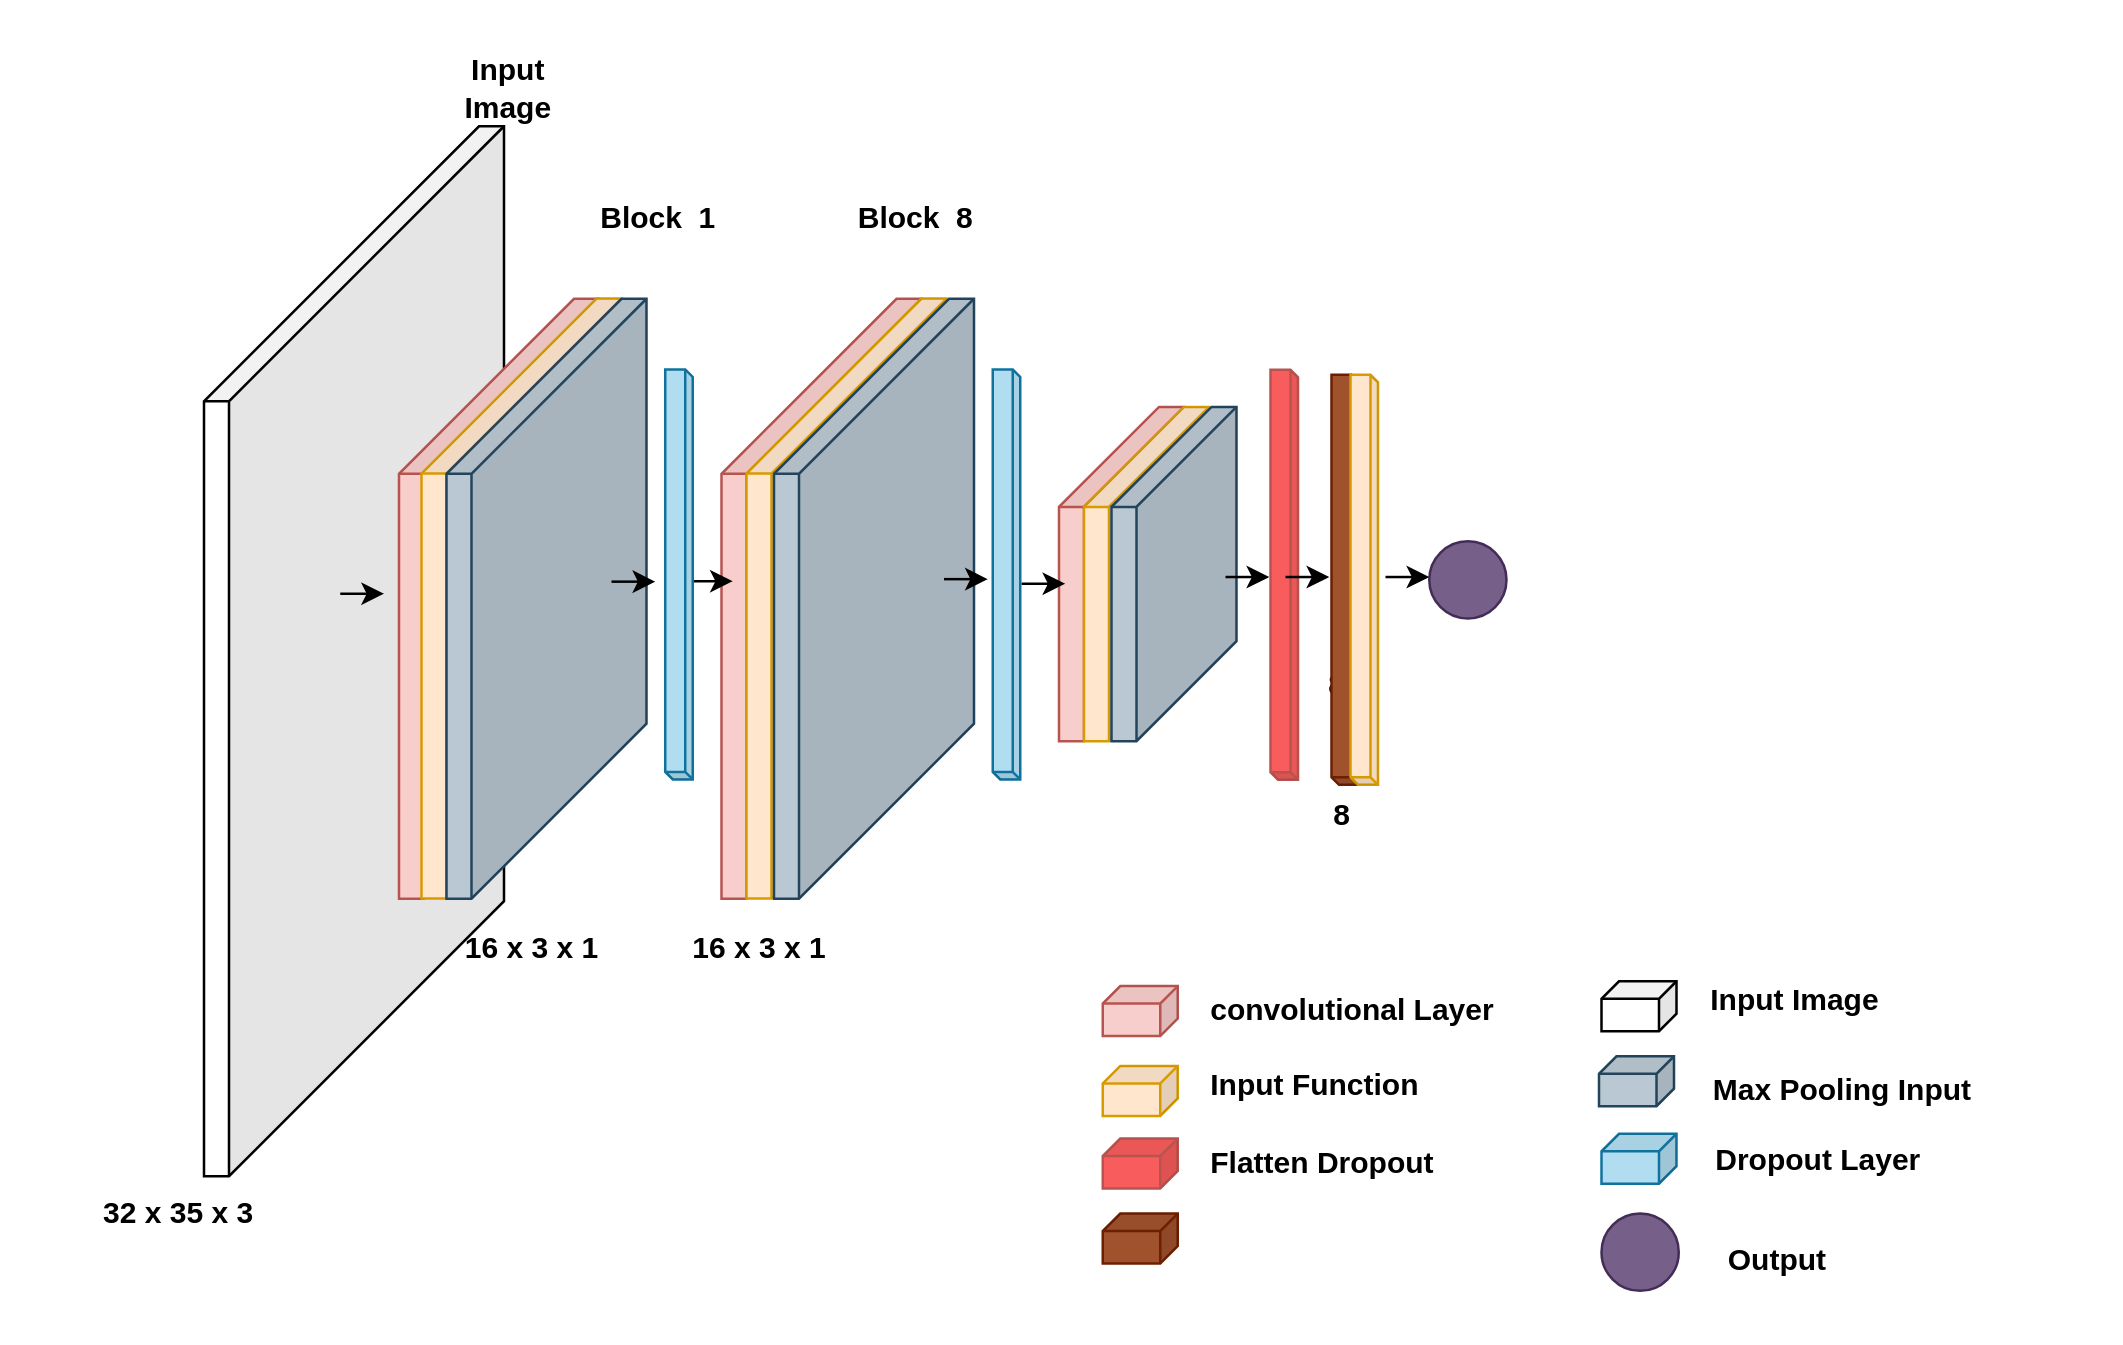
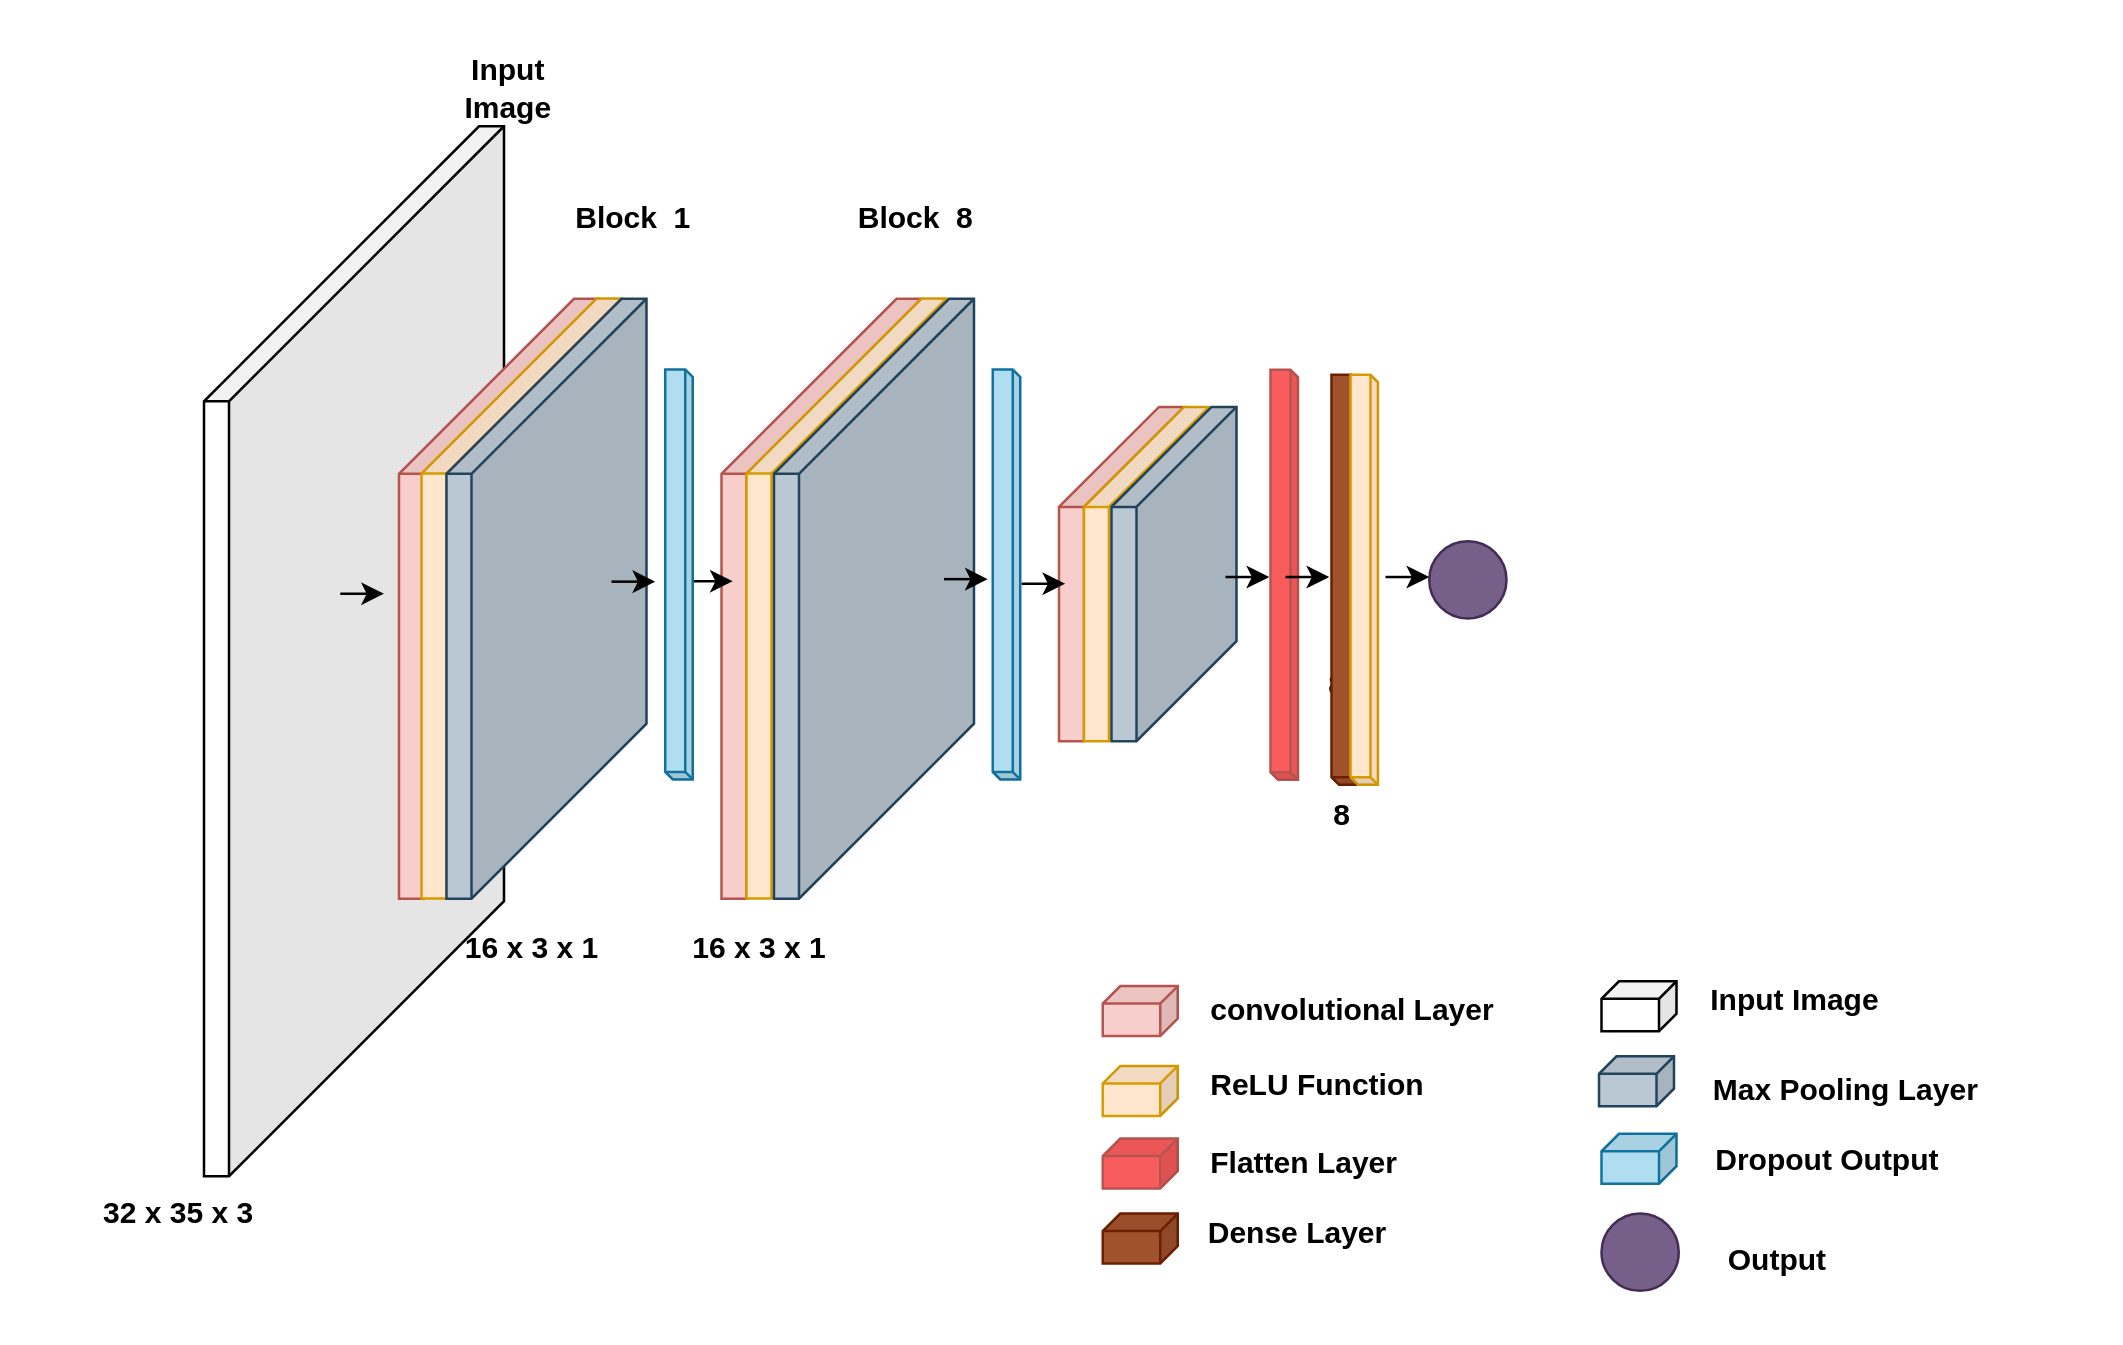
node "Block 1": moved (659, 219) -> (634, 219)
node "Input Function": label "Input Function" -> "ReLU Function"
node "Max Pooling Input": label "Max Pooling Input" -> "Max Pooling Layer"
node "Dropout Layer": label "Dropout Layer" -> "Dropout Output"
node "Flatten Dropout": label "Flatten Dropout" -> "Flatten Layer"
node "Dense Layer": added
